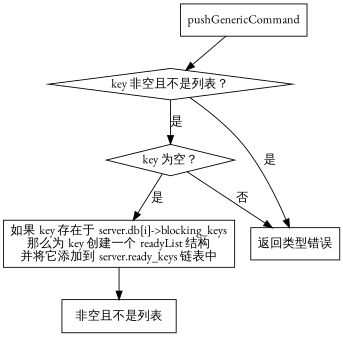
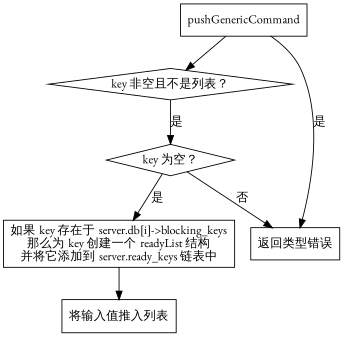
edge "key 非空且不是列表？" -> "返回类型错误": now "pushGenericCommand" -> "返回类型错误"
node "非空且不是列表": label "非空且不是列表" -> "将输入值推入列表"
